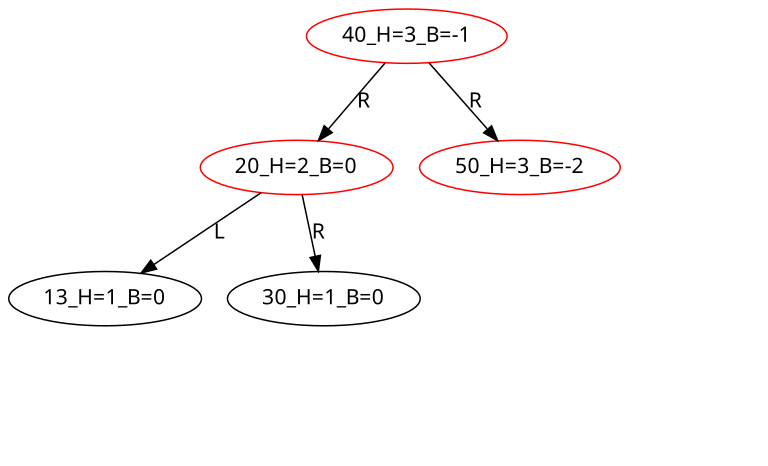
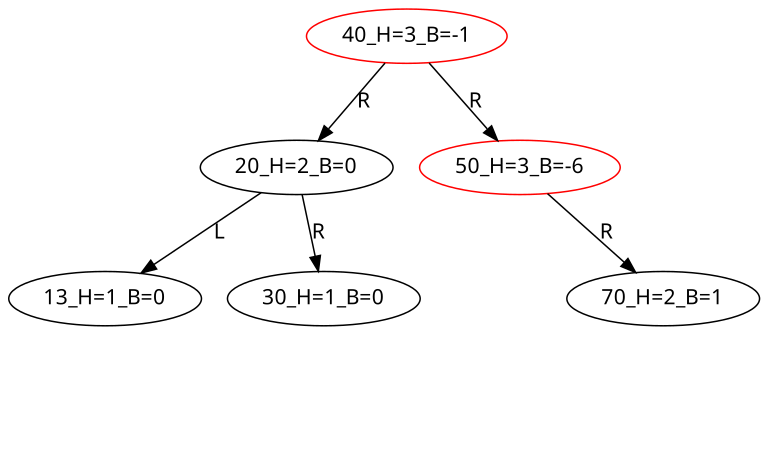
node "20_H=2_B=0": color red -> black
node "50_H=3_B=-2": label "50_H=3_B=-2" -> "50_H=3_B=-6"
node "70_H=2_B=1": added
